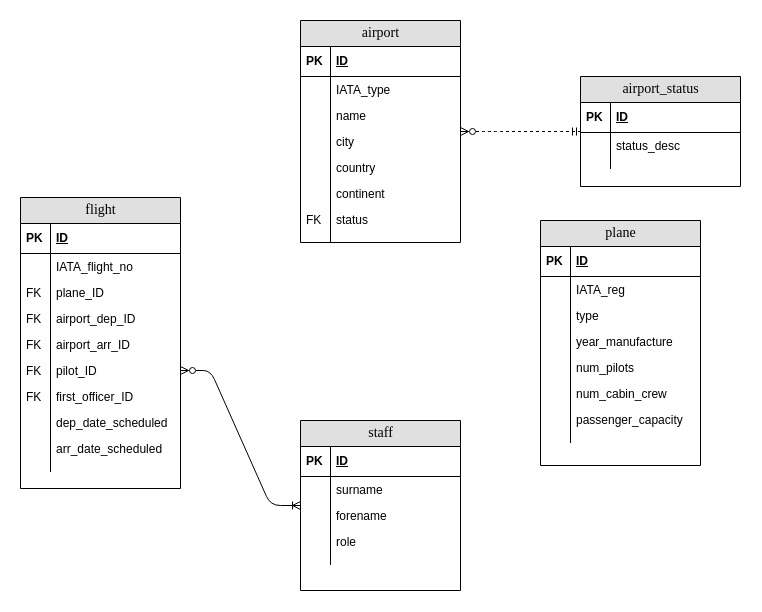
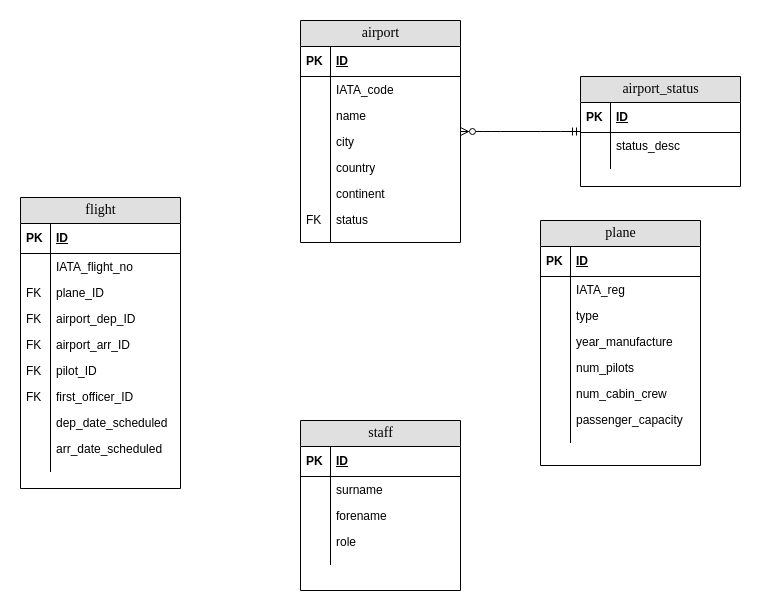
node "IATA_type": label "IATA_type" -> "IATA_code"
edge "airport" -- "airport_status": style dashed -> solid
edge "pilot_ID" -- "staff": removed
